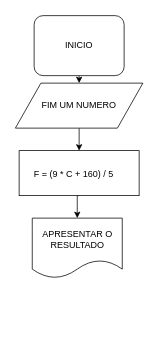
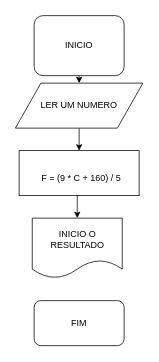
node "FIM UM NUMERO": label "FIM UM NUMERO" -> "LER UM NUMERO"
node "F = (9 * C + 160) / 5": moved (79, 173) -> (87, 177)
node "APRESENTAR O RESULTADO": label "APRESENTAR O RESULTADO" -> "INICIO O RESULTADO"
node "FIM": added
